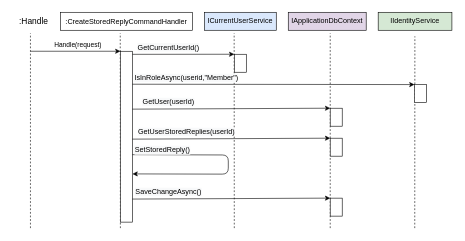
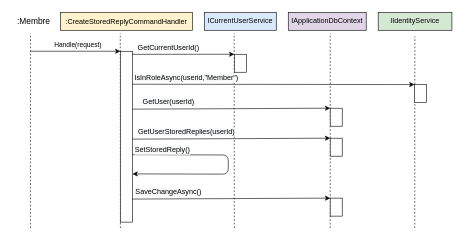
node ":Handle": label ":Handle" -> ":Membre"
node ":CreateStoredReplyCommandHandler": fillcolor #ffffff -> #fff2cc
